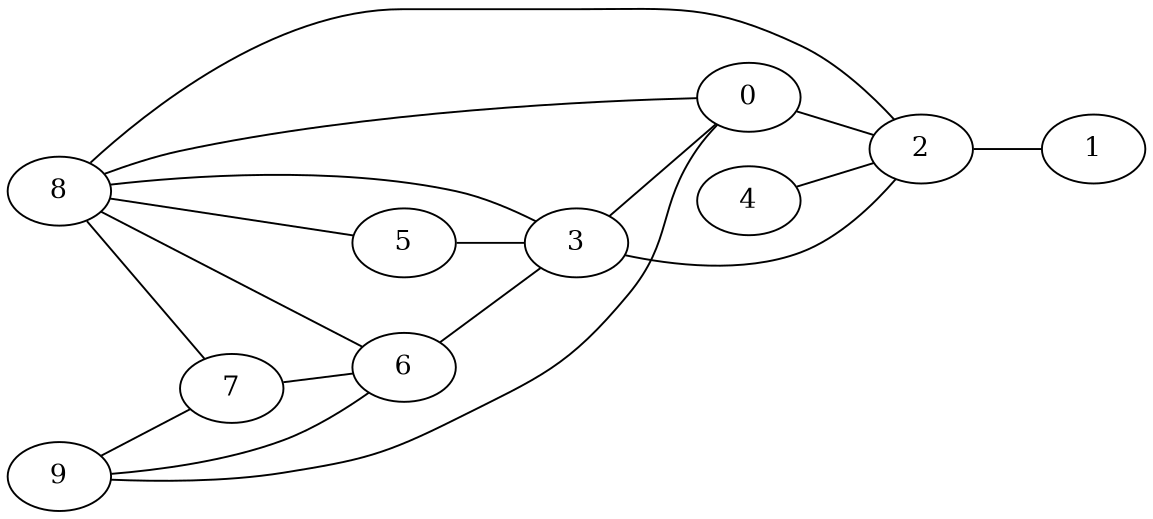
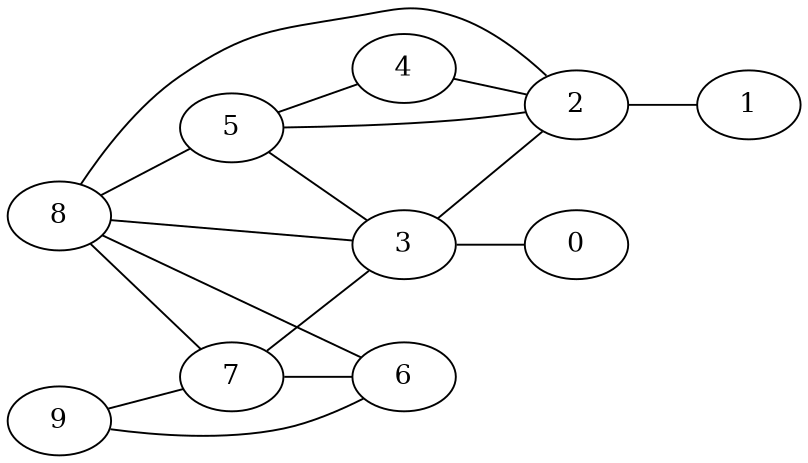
edge "4" -- "5": added
edge "0" -- "8": removed
edge "0" -- "2": now "5" -- "2"
edge "3" -- "6": now "3" -- "7"
edge "0" -- "9": removed
